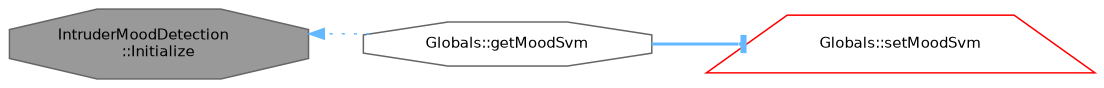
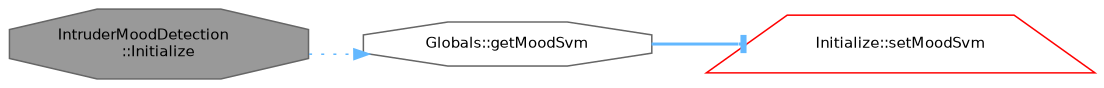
edge "Globals::getMoodSvm" -> "IntruderMoodDetection ::Initialize": reversed
node "Globals::setMoodSvm": label "Globals::setMoodSvm" -> "Initialize::setMoodSvm"
